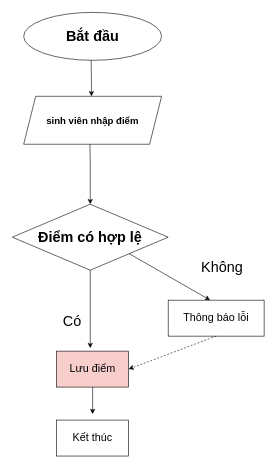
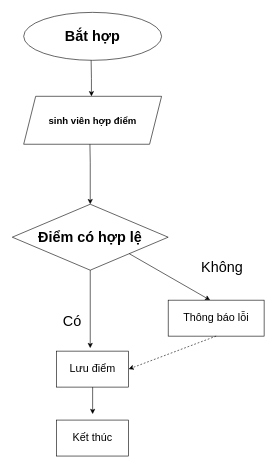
node "Bắt đầu": label "Bắt đầu" -> "Bắt hợp"
node "sinh viên nhập điểm": label "sinh viên nhập điểm" -> "sinh viên hợp điểm"
node "Lưu điểm": fillcolor #f8cecc -> #ffffff
